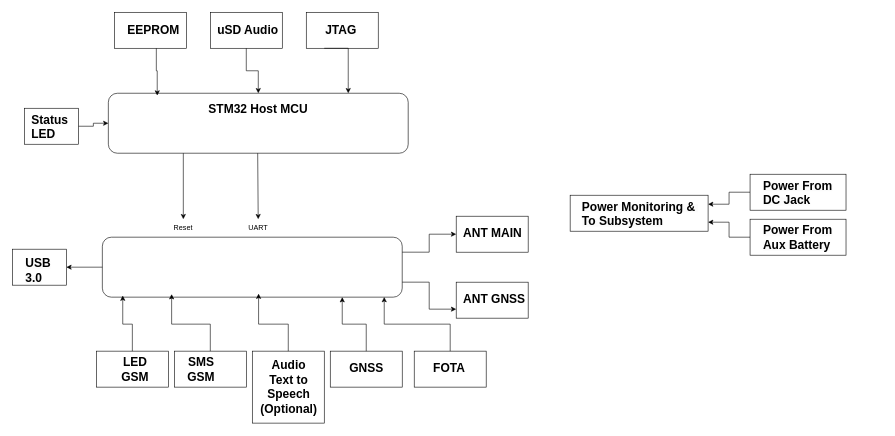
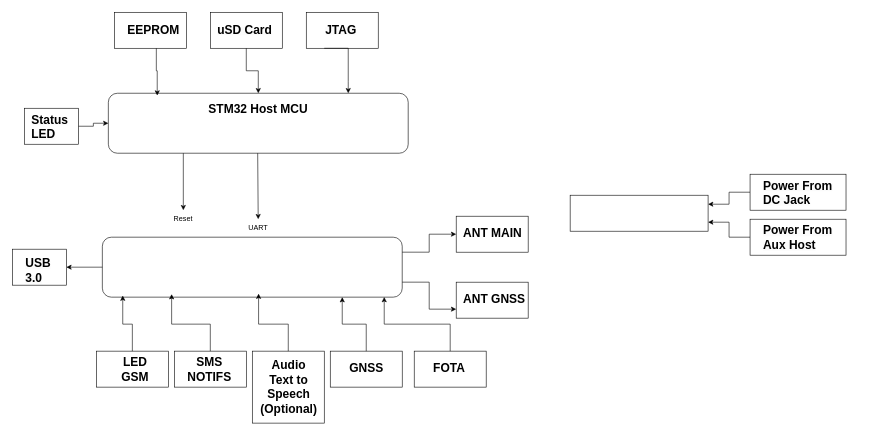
node "uSD Audio": label "uSD Audio" -> "uSD Card"
node "Power Monitoring & To Subsystem": removed
node "Reset": moved (183, 228) -> (183, 219)
node "Power From Aux Battery": label "Power From Aux Battery" -> "Power From Aux Host"
node "SMS GSM": label "SMS GSM" -> "SMS NOTIFS"
